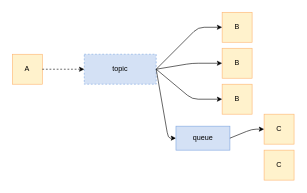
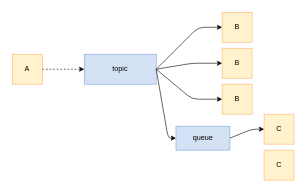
node "topic": style dashed -> solid
